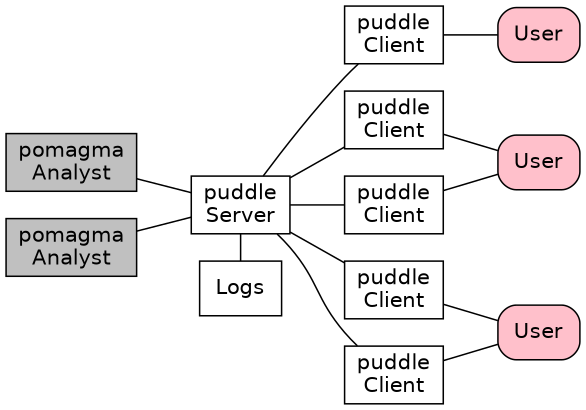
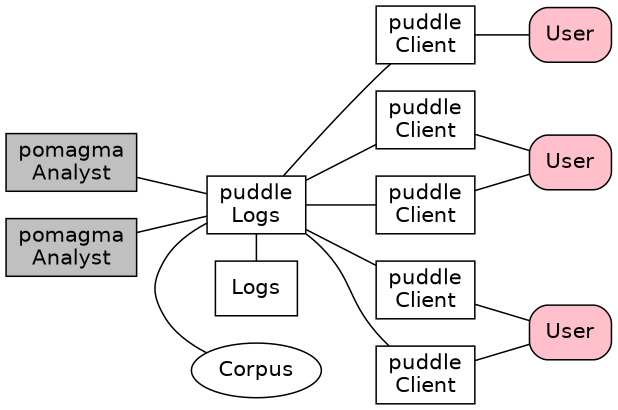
node "puddle Server": label "puddle Server" -> "puddle Logs"
node "Corpus": added
